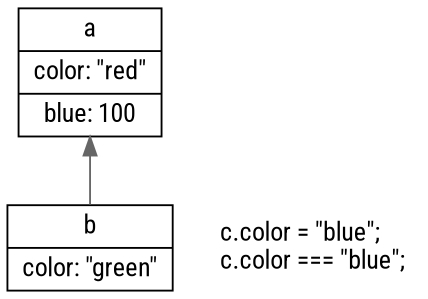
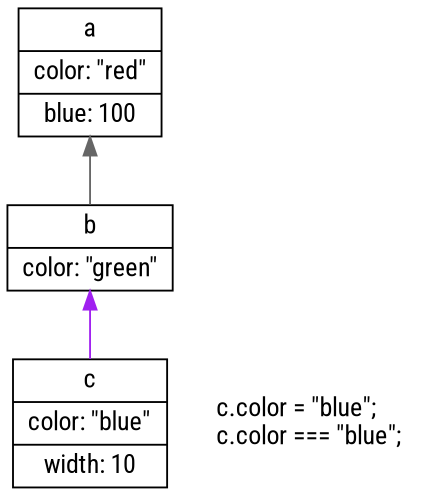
node "c": added
